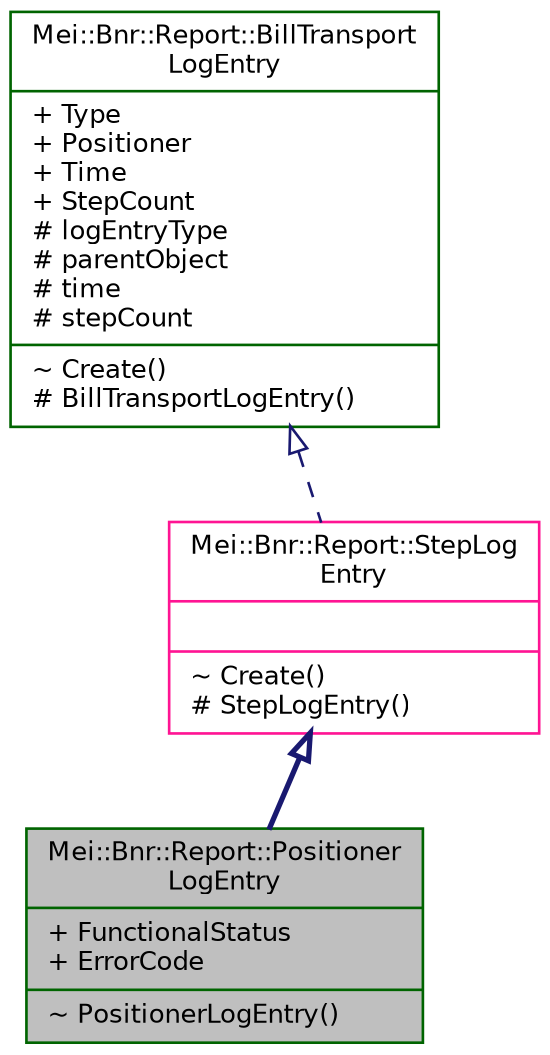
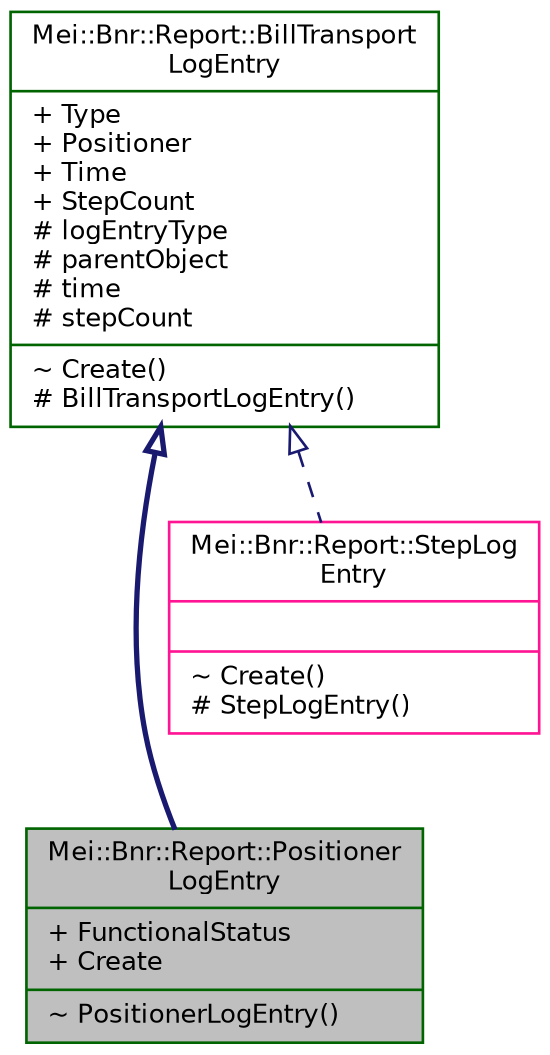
edge "Mei::Bnr::Report::Positioner" -> "Mei::Bnr::Report::StepLog": now "Mei::Bnr::Report::Positioner" -> "Mei::Bnr::Report::BillTransport"
node "Mei::Bnr::Report::Positioner": text "+ ErrorCode" -> "+ Create"
